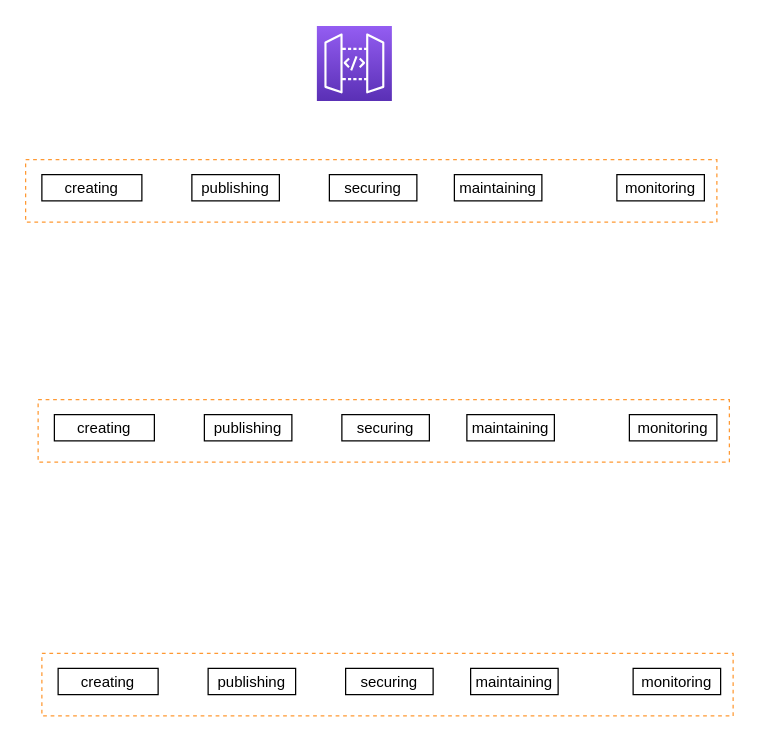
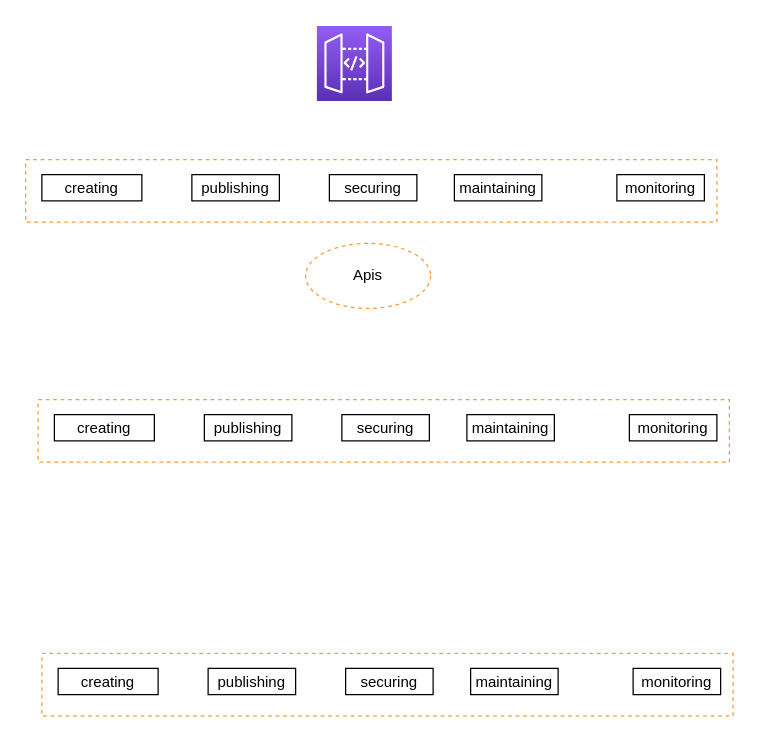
node "Apis": added
